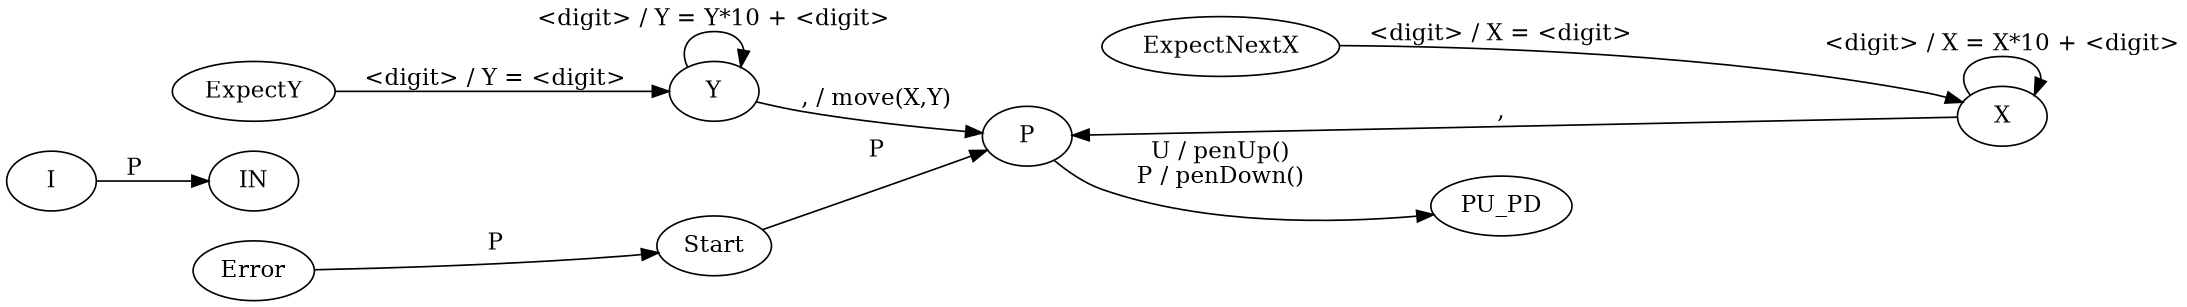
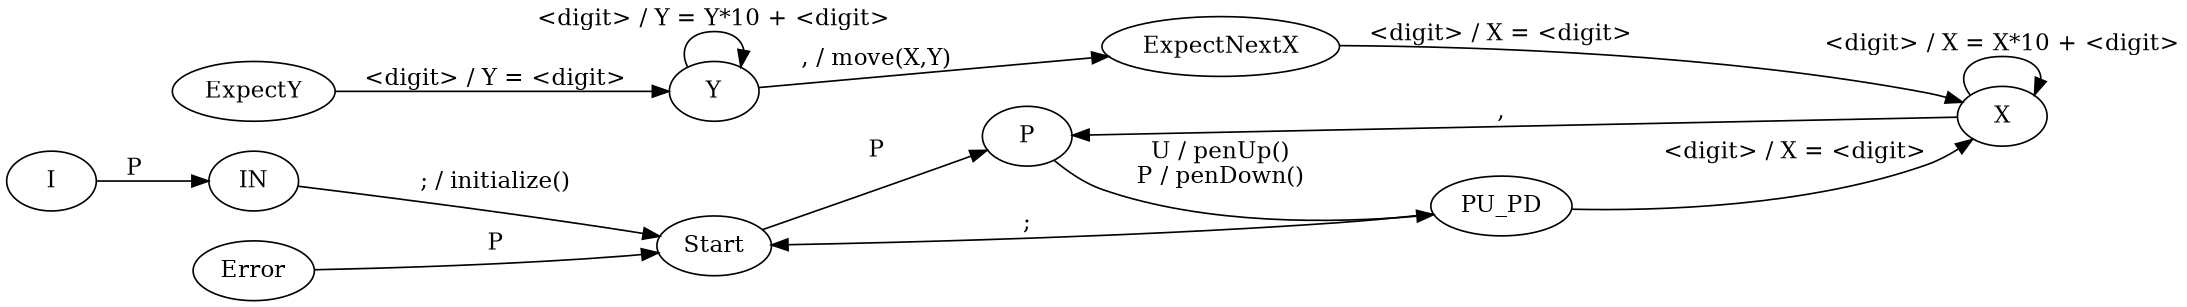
edge "Y" -> "P": now "Y" -> "ExpectNextX"
edge "PU_PD" -> "X": added, label "<digit> / X = <digit>"
edge "IN" -> "Start": added, label "; / initialize()"
edge "PU_PD" -> "Start": added, label ";"
